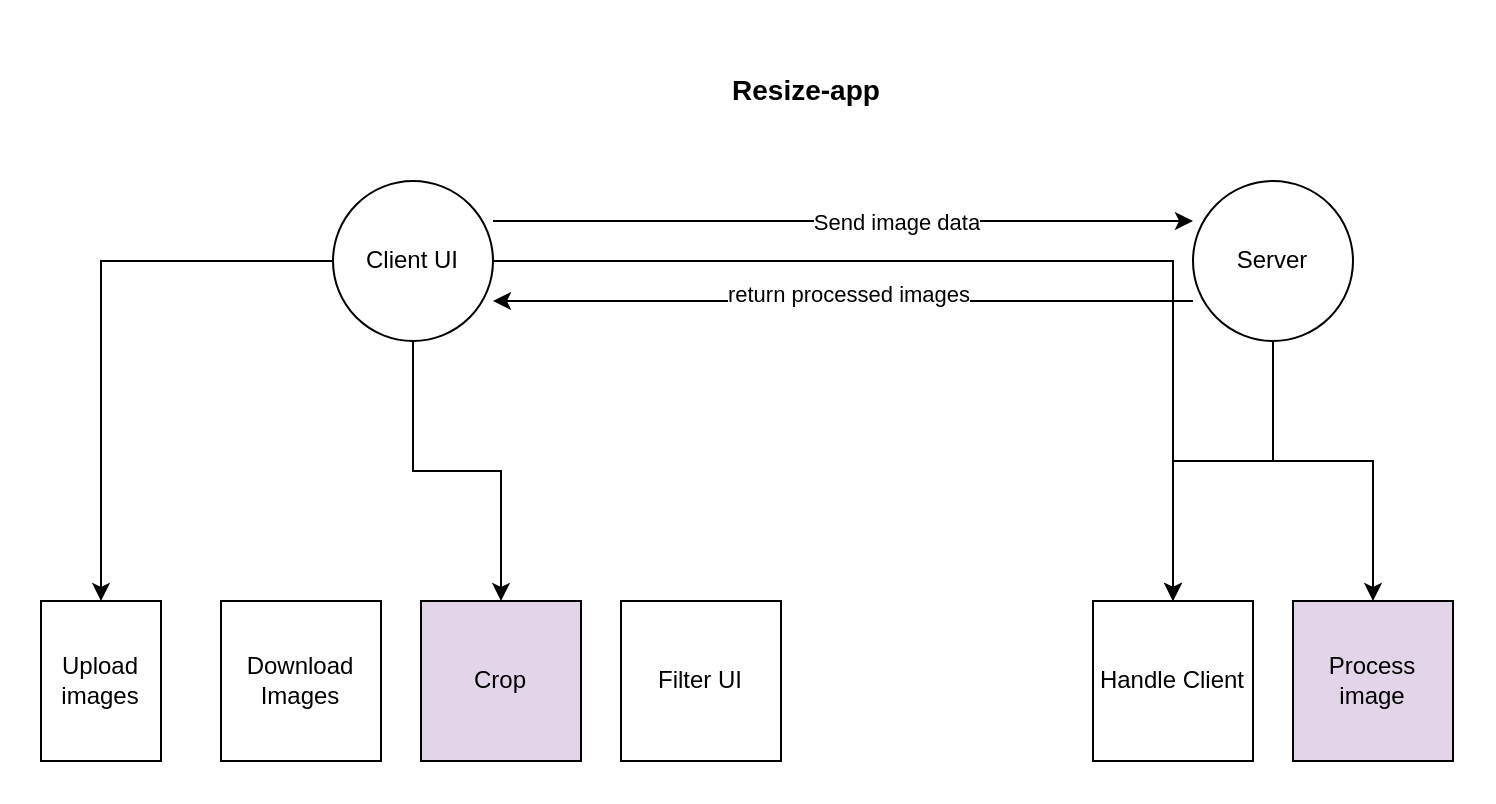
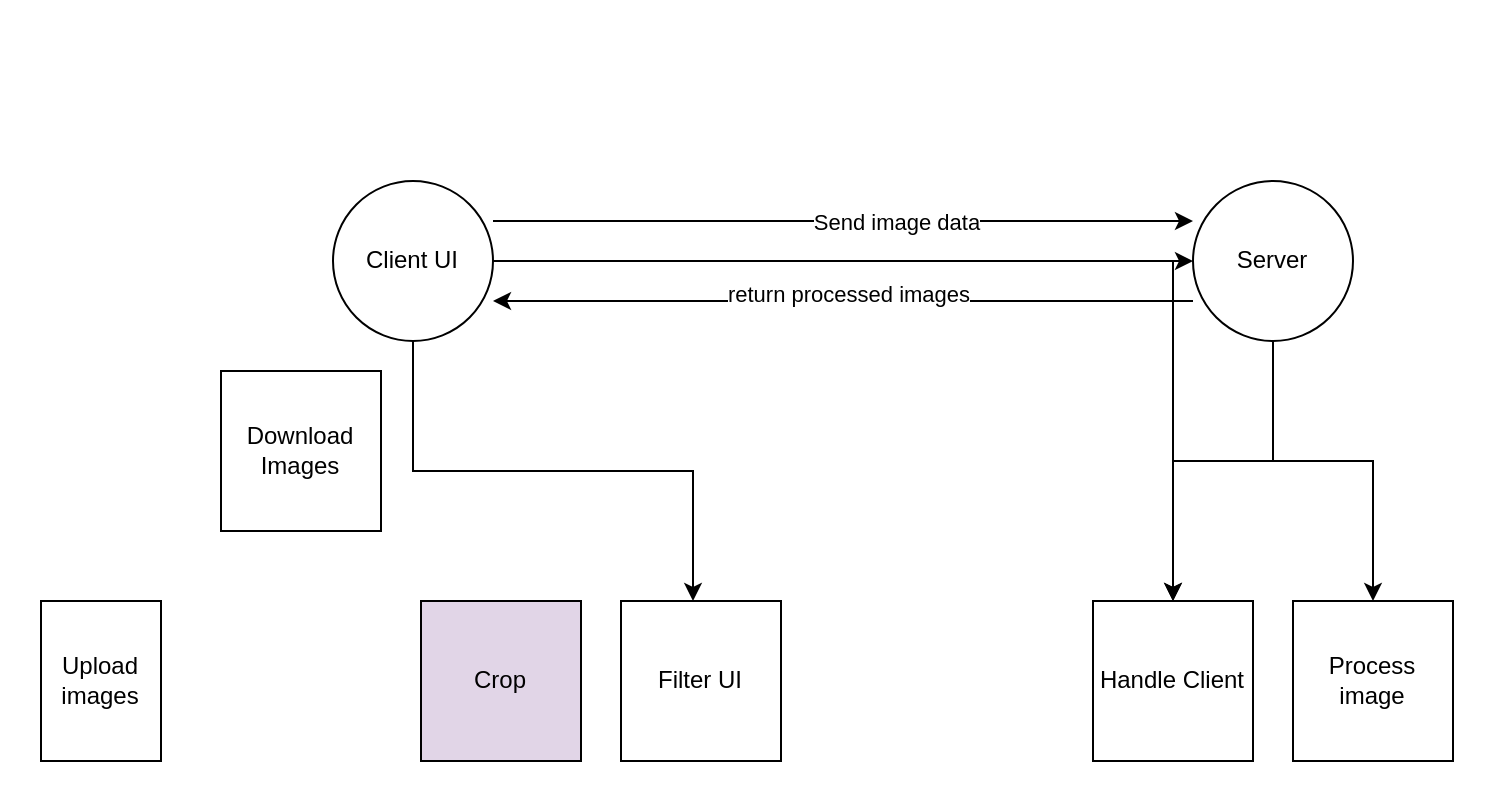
node "Resize-app": removed
edge "Client UI" -> "Upload images": now "Client UI" -> "Server"
edge "Client UI" -> "Filter UI": added
edge "Client UI" -> "Crop": removed
node "Download Images": moved (301, 681) -> (301, 451)
node "Process image": fillcolor #e1d5e7 -> #ffffff
